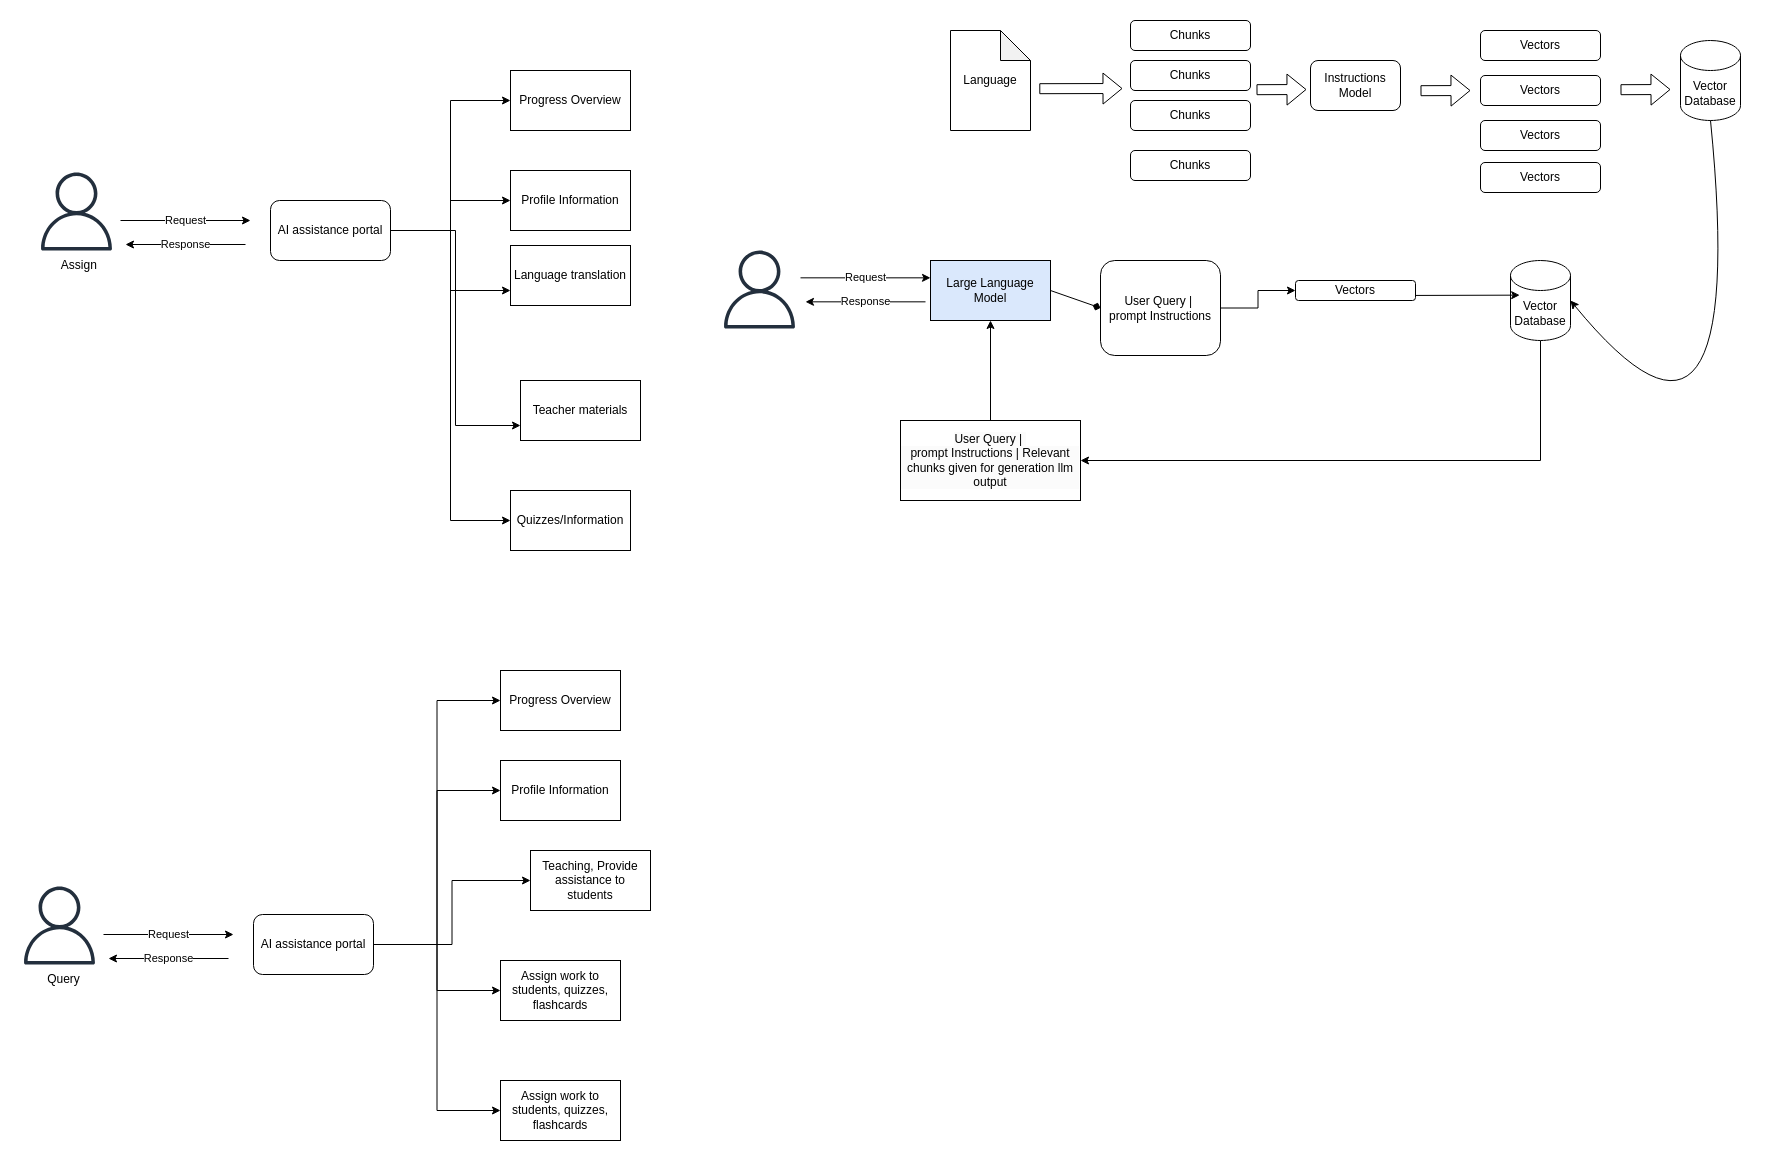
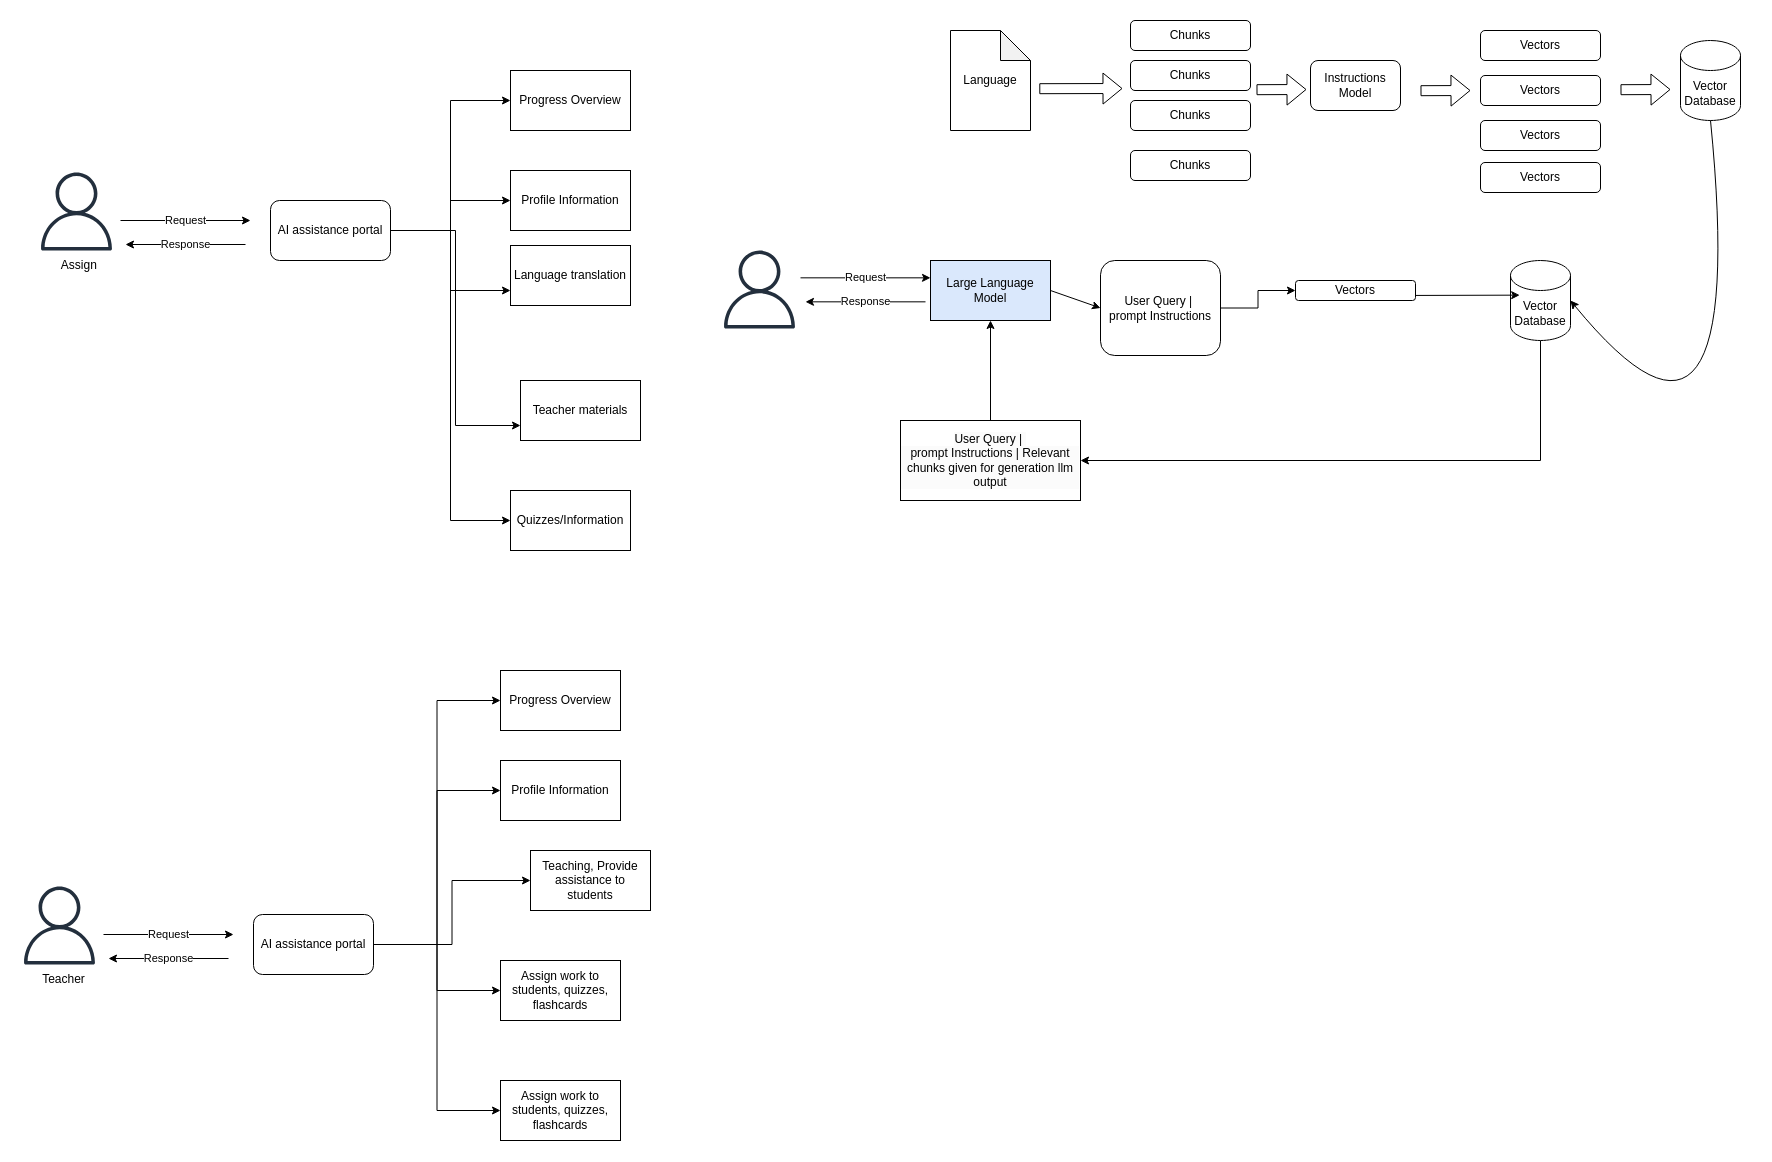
edge "Large Language Model" -> "User Query | prompt Instructions": arrowhead diamond -> classic
node "Query": label "Query" -> "Teacher"
